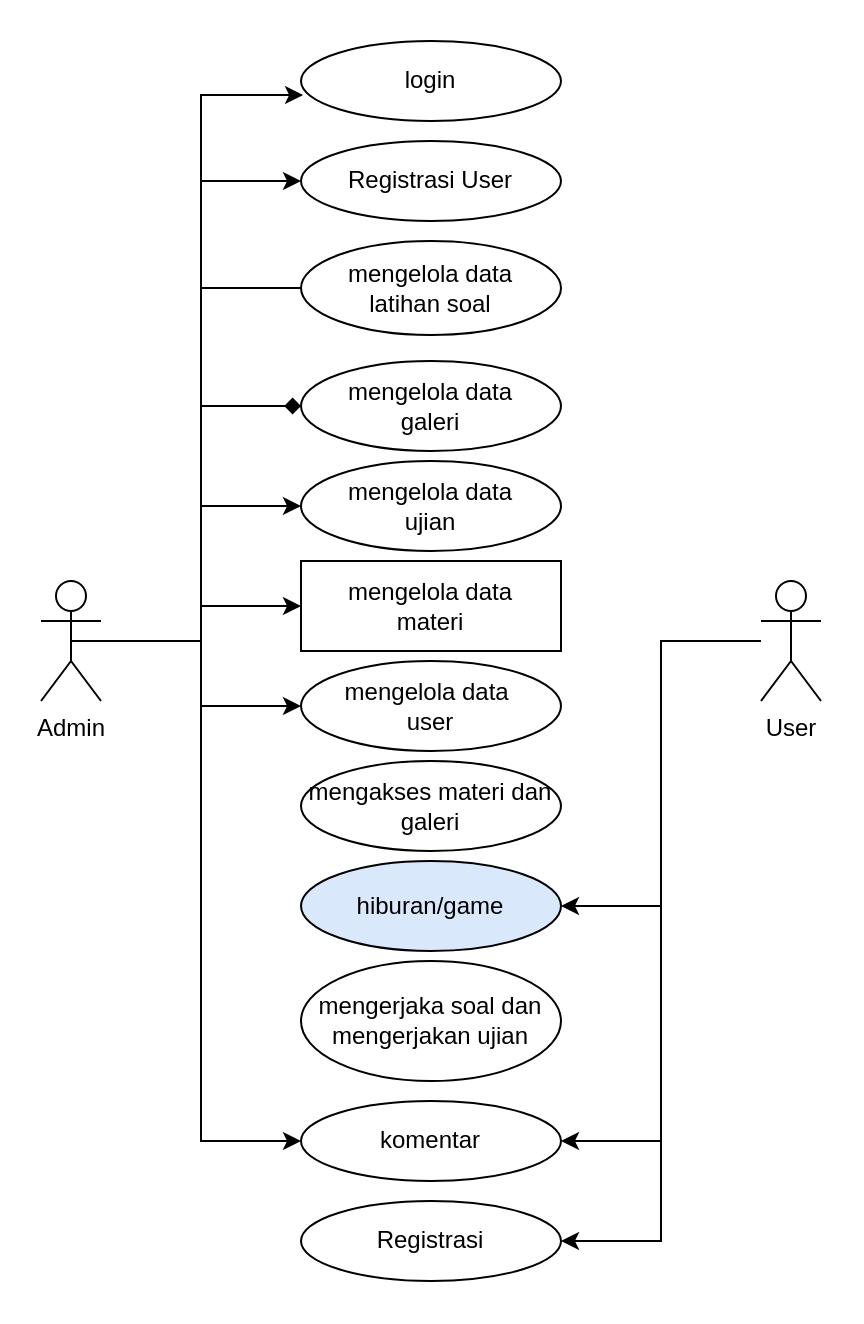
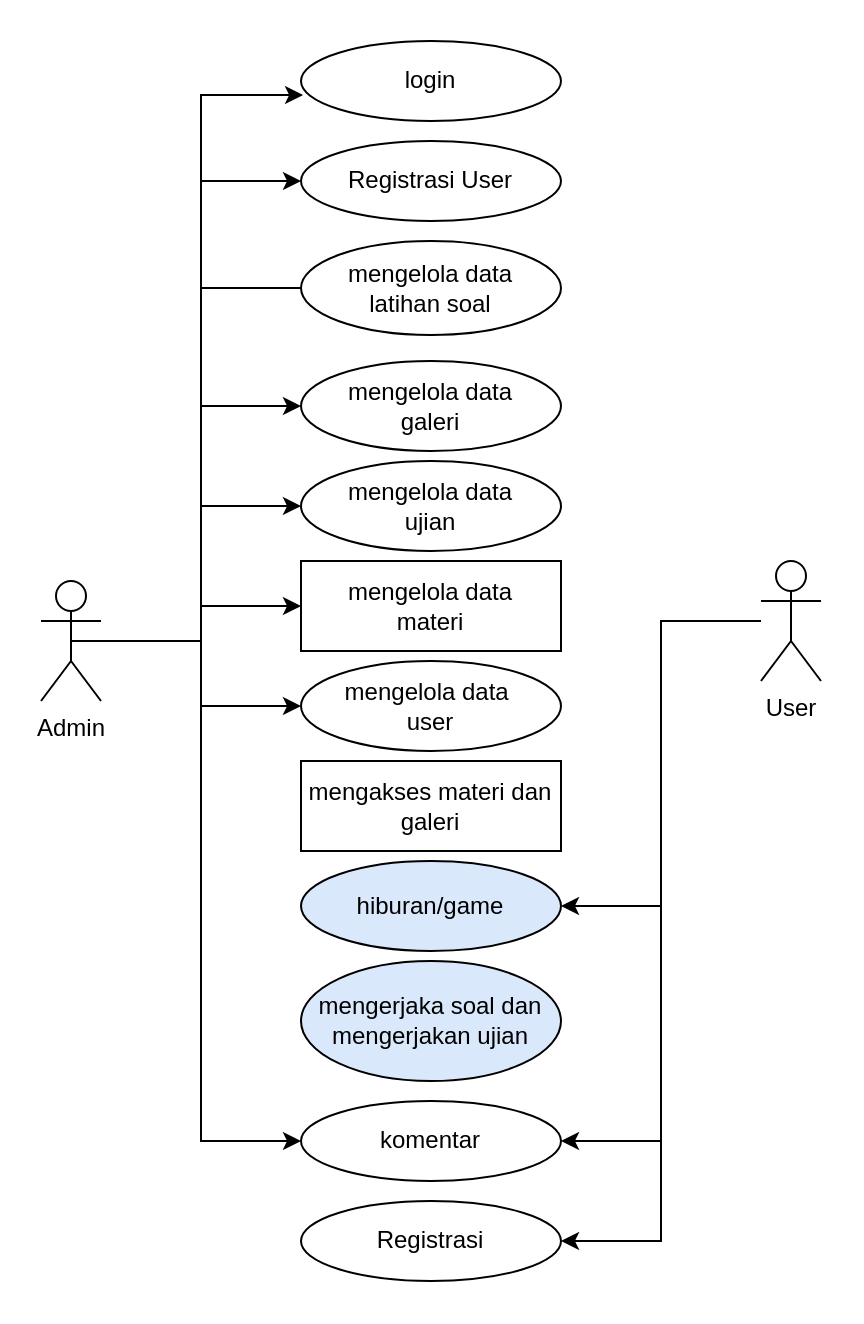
edge "Admin" -> "mengelola data galeri": arrowhead diamond -> classic
node "User": moved (791, 641) -> (791, 621)
node "mengakses materi dan galeri": shape ellipse -> rectangle
node "mengerjaka soal dan mengerjakan ujian": fillcolor #ffffff -> #dae8fc
